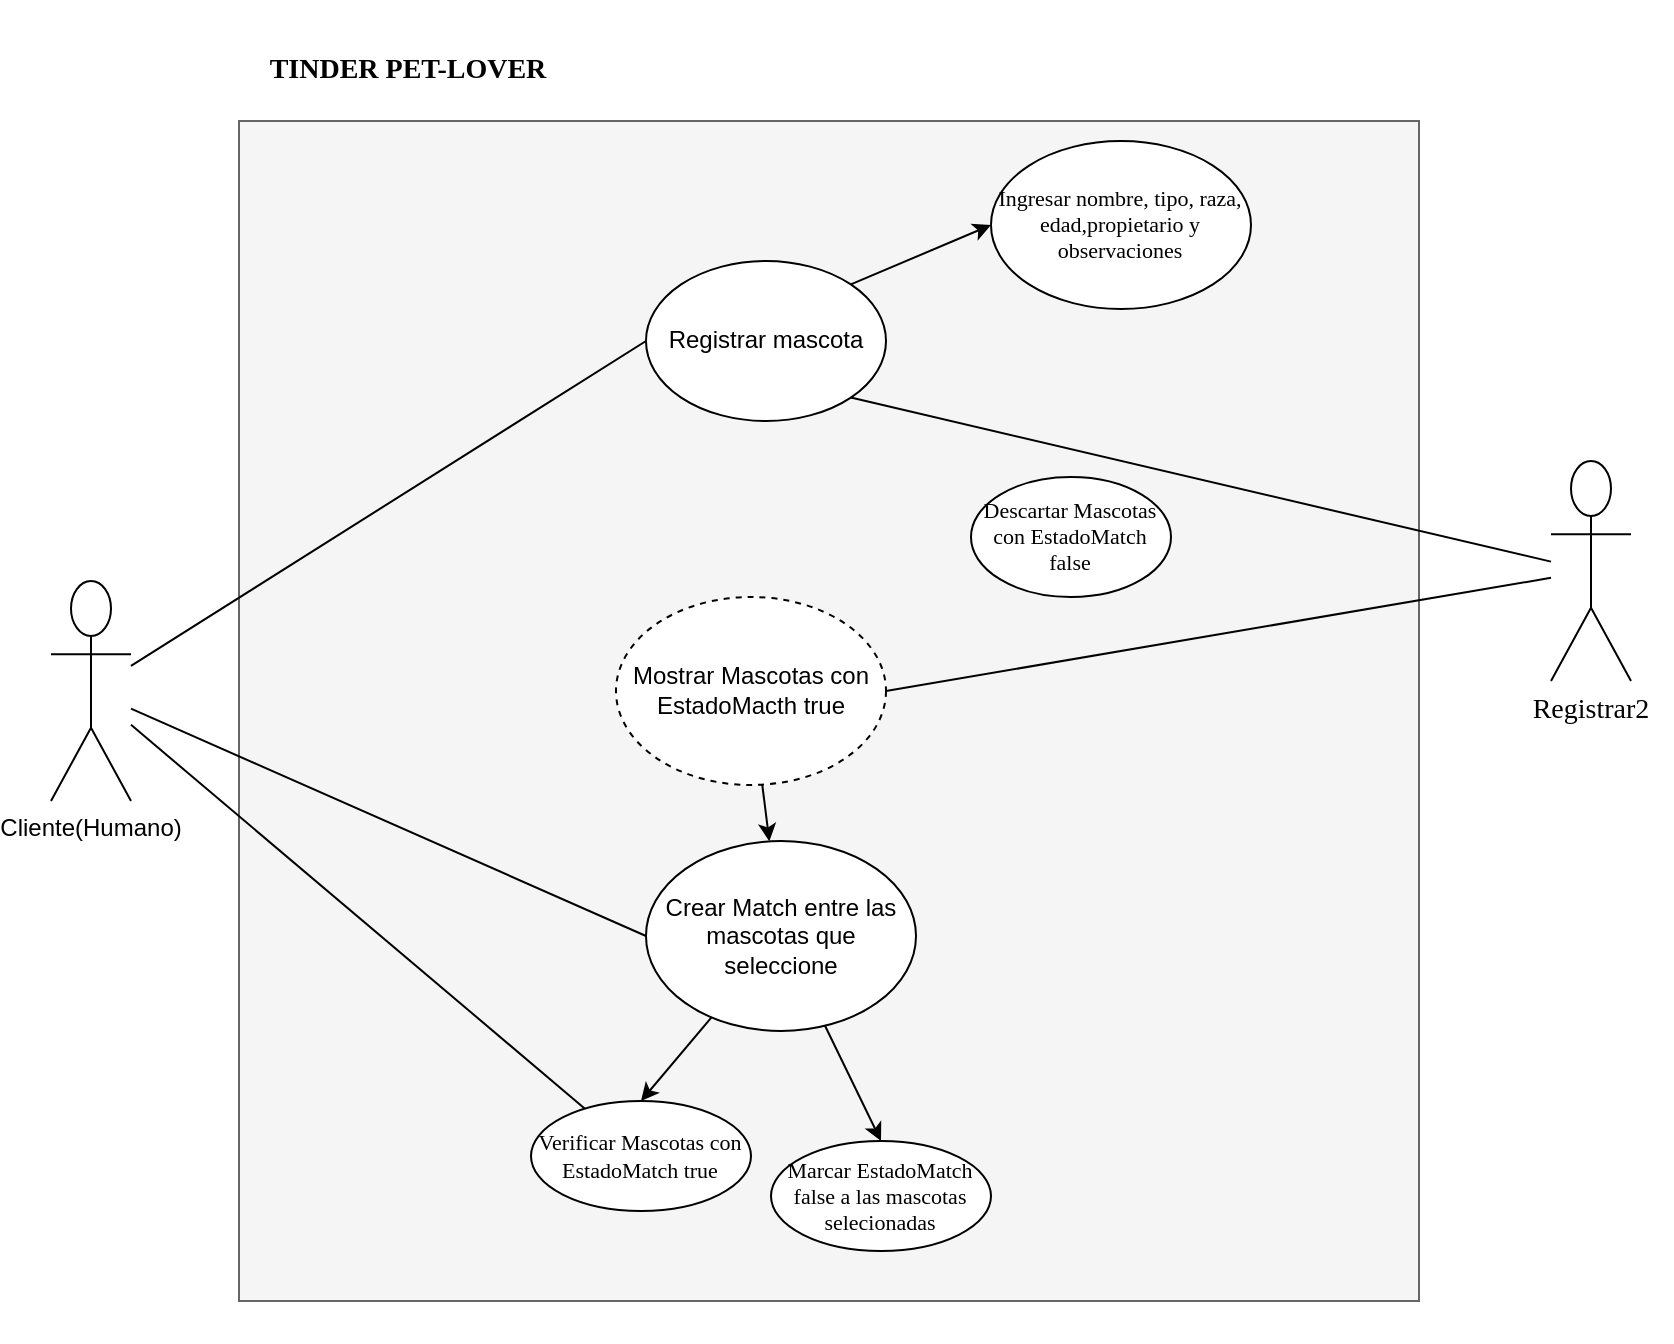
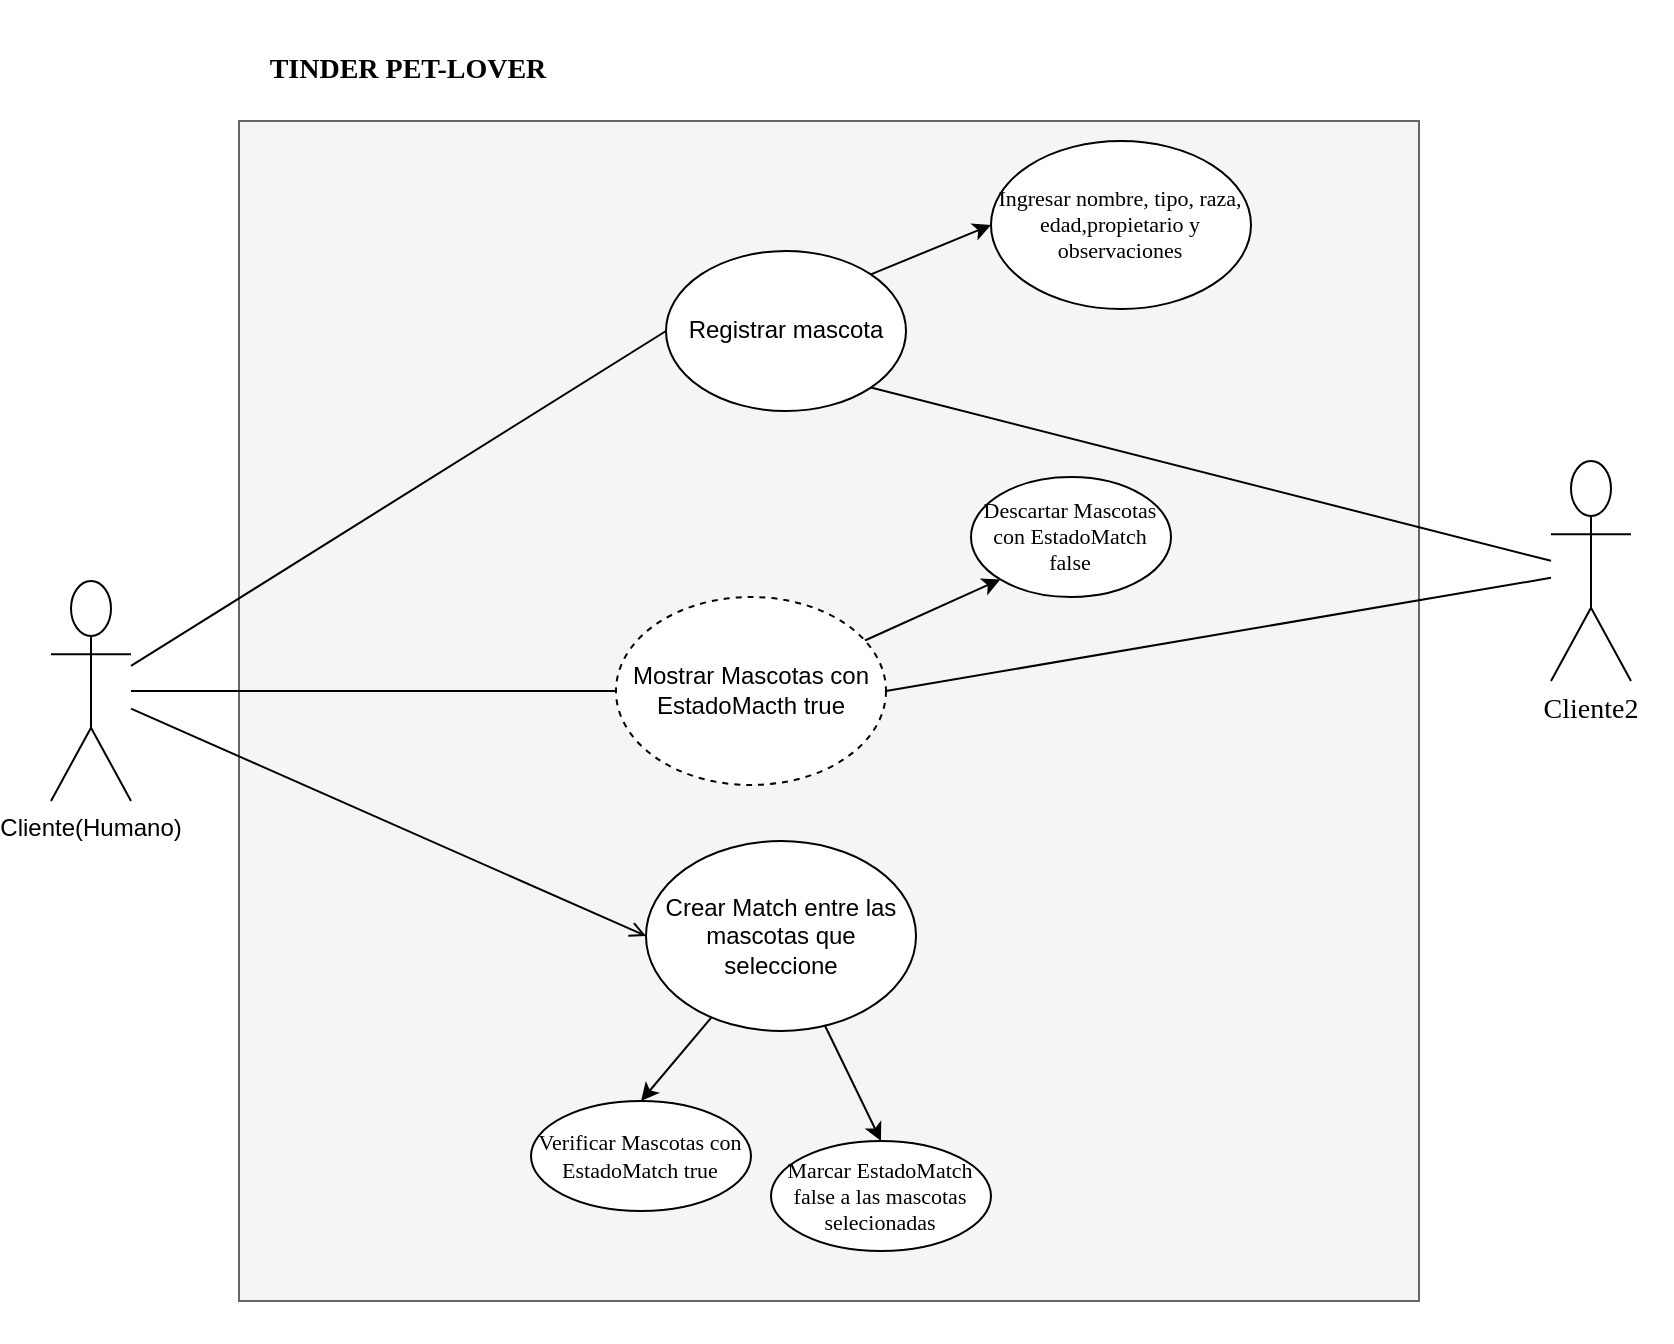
node "Registrar mascota": moved (766, 341) -> (786, 331)
node "Registrar2": label "Registrar2" -> "Cliente2"
edge "Mostrar Mascotas con EstadoMacth true" -> "Crear Match entre las mascotas que seleccione": now "Mostrar Mascotas con EstadoMacth true" -> "Descartar Mascotas con EstadoMatch false"
edge "Cliente(Humano)" -- "Verificar Mascotas con EstadoMatch true": now "Cliente(Humano)" -- "Mostrar Mascotas con EstadoMacth true"
edge "Cliente(Humano)" -- "Crear Match entre las mascotas que seleccione": arrowhead none -> open
